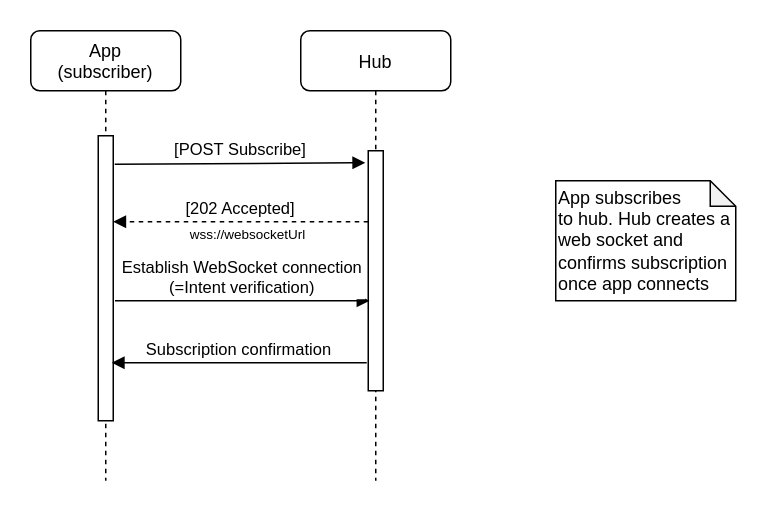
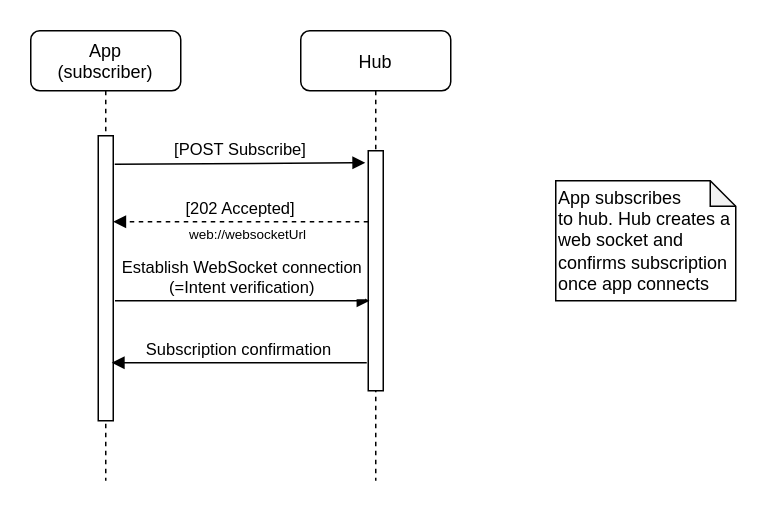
node "wss://websocketUrl": label "wss://websocketUrl" -> "web://websocketUrl"
